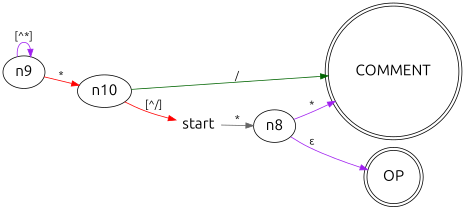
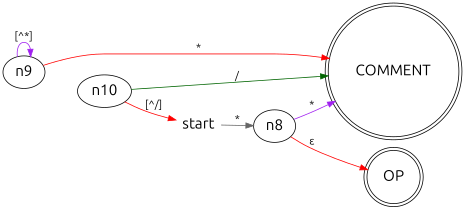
edge "n9" -> "n10": now "n9" -> "COMMENT"
edge "n8" -> "OP": color purple -> red
